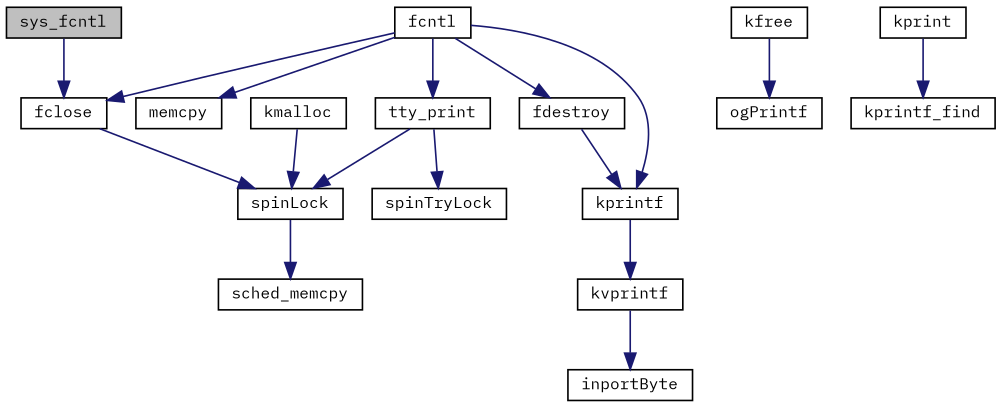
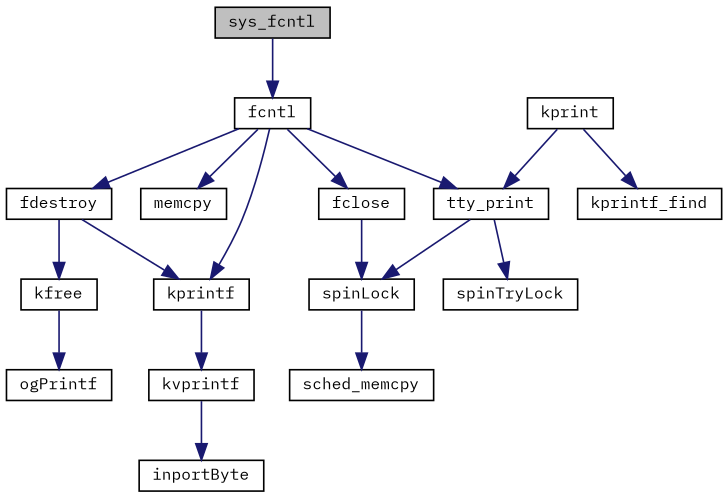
edge "sys_fcntl" -> "fclose": now "sys_fcntl" -> "fcntl"
node "kmalloc": removed
edge "kprint" -> "tty_print": added
edge "fdestroy" -> "kfree": added
